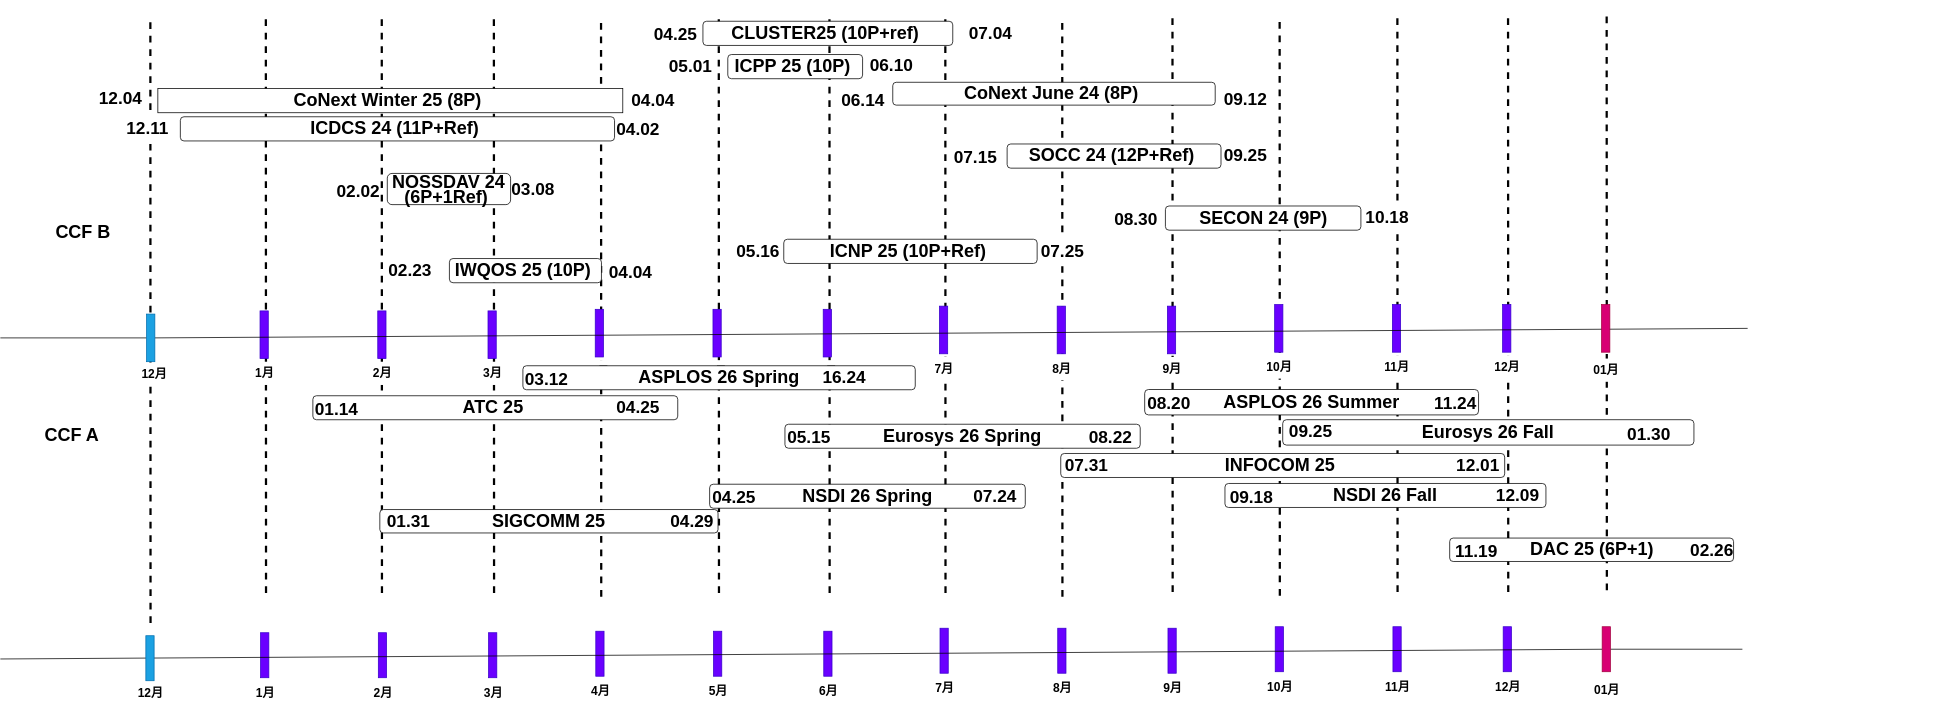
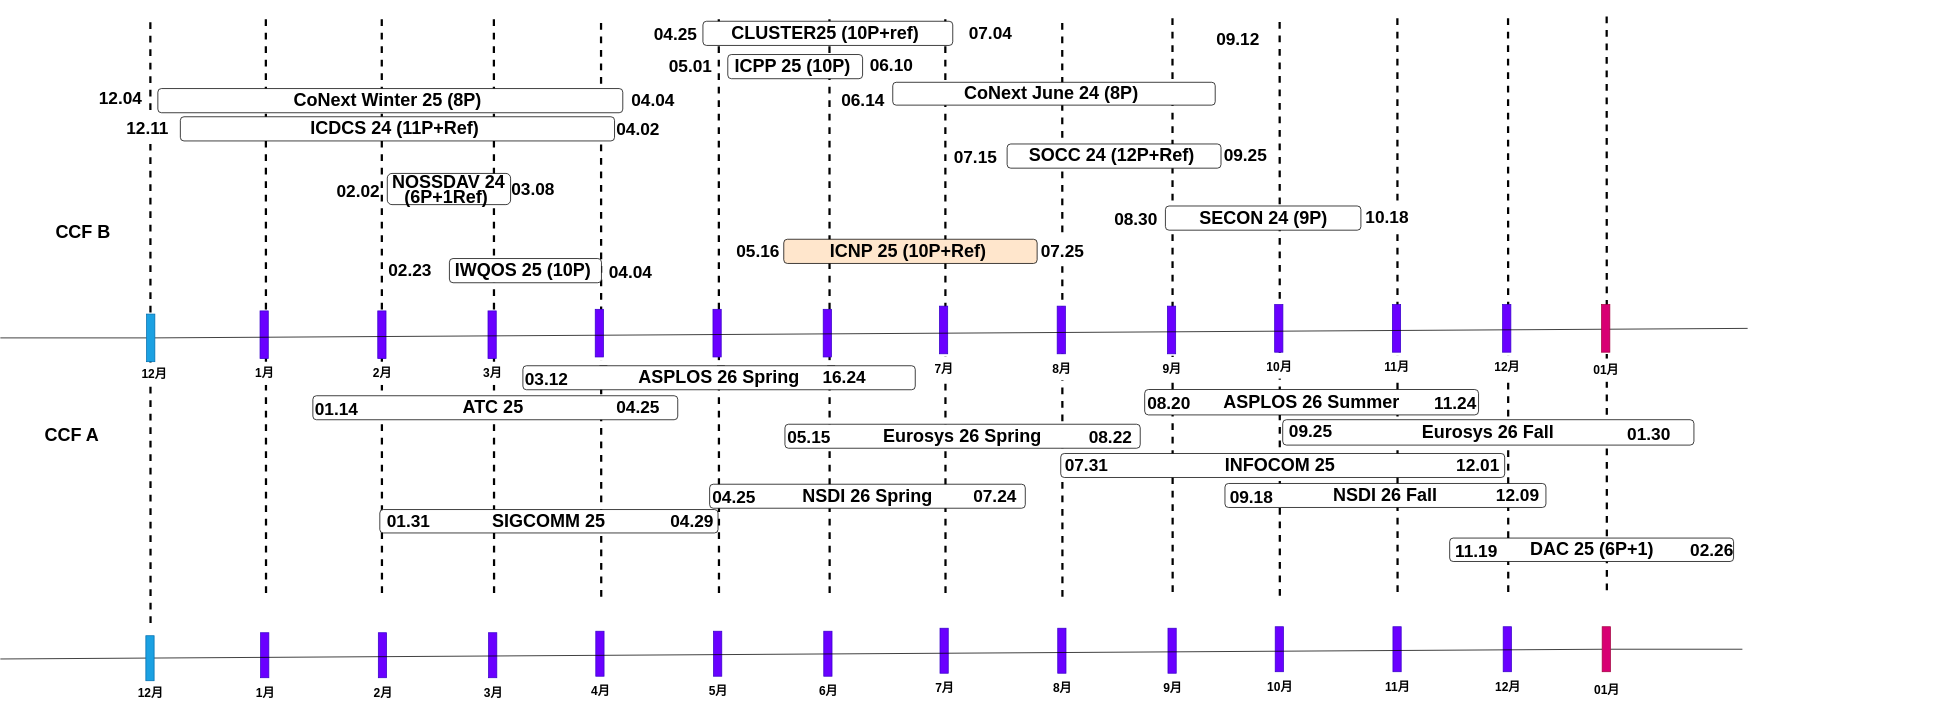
node "CoNext Winter 25 (8P)": shape rectangle -> rounded rectangle
node "09.12": moved (1245, 100) -> (1238, 40)
node "ICNP 25 (10P+Ref)": fillcolor #ffffff -> #ffe6cc
